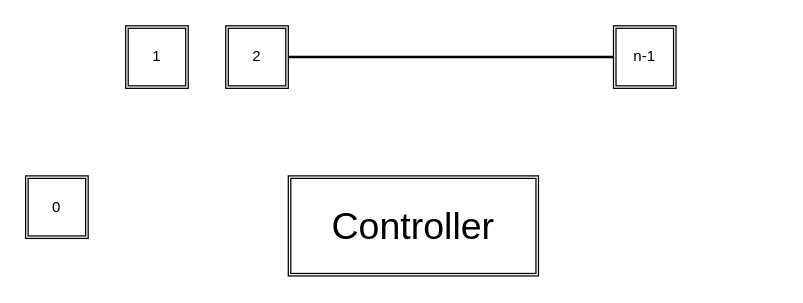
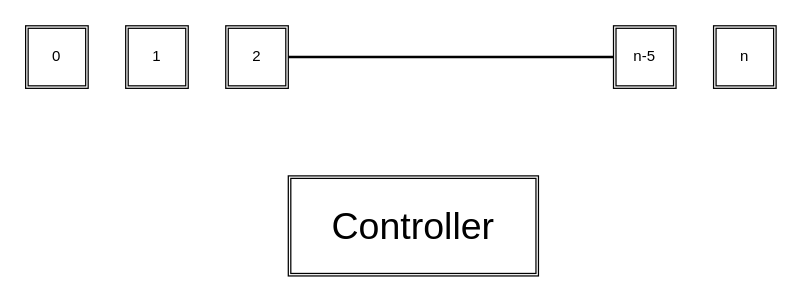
node "n-1": label "n-1" -> "n-5"
node "n": added
node "0": moved (57, 207) -> (57, 57)
